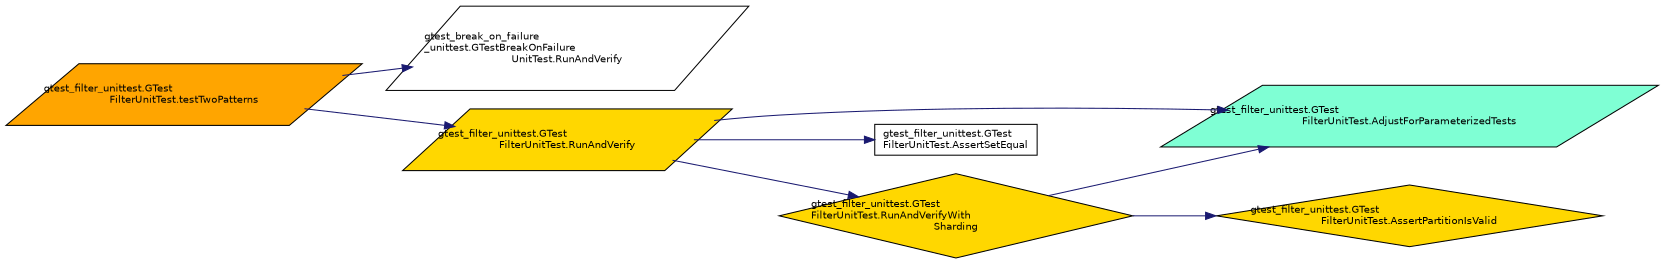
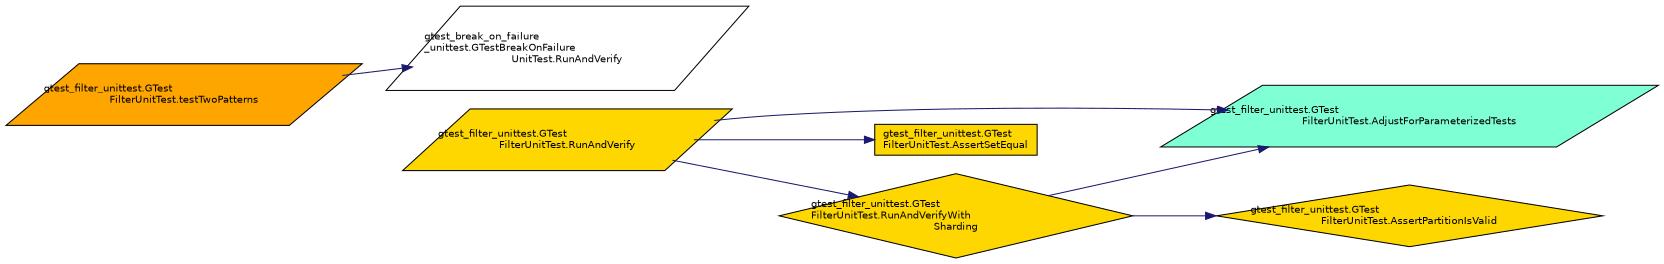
edge "gtest_filter_unittest.GTest FilterUnitTest.testTwoPatterns" -> "gtest_filter_unittest.GTest FilterUnitTest.RunAndVerify": removed
node "gtest_filter_unittest.GTest FilterUnitTest.AssertSetEqual": fillcolor white -> gold
